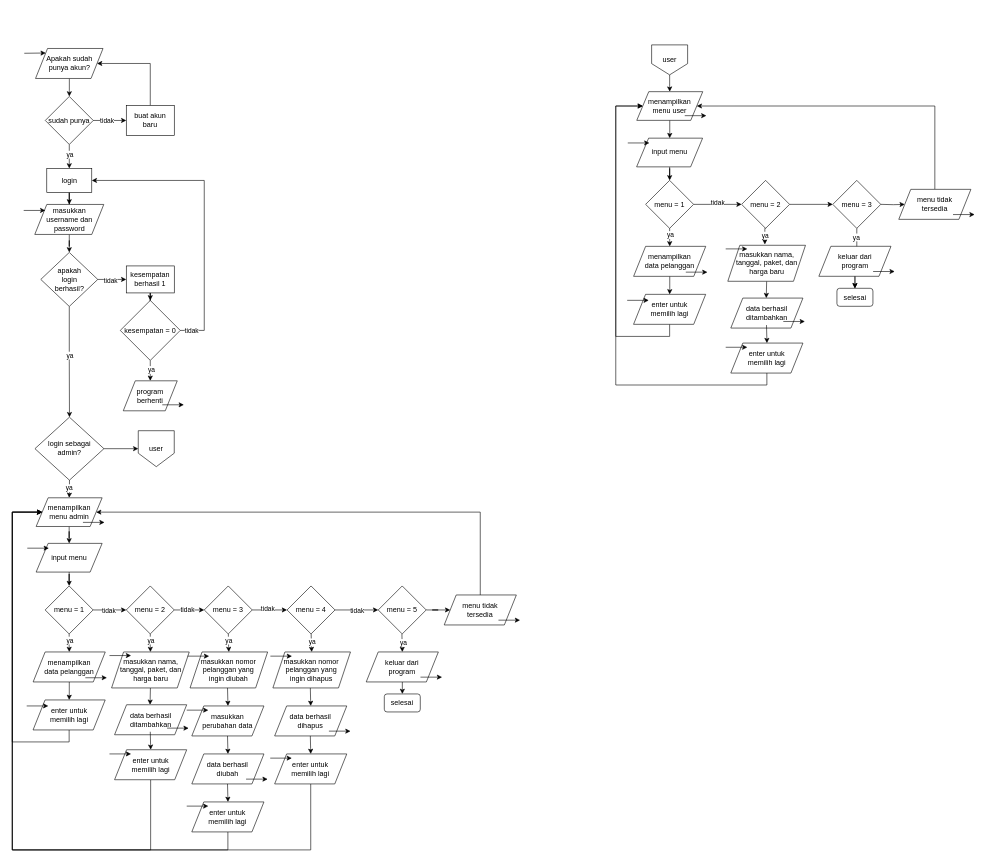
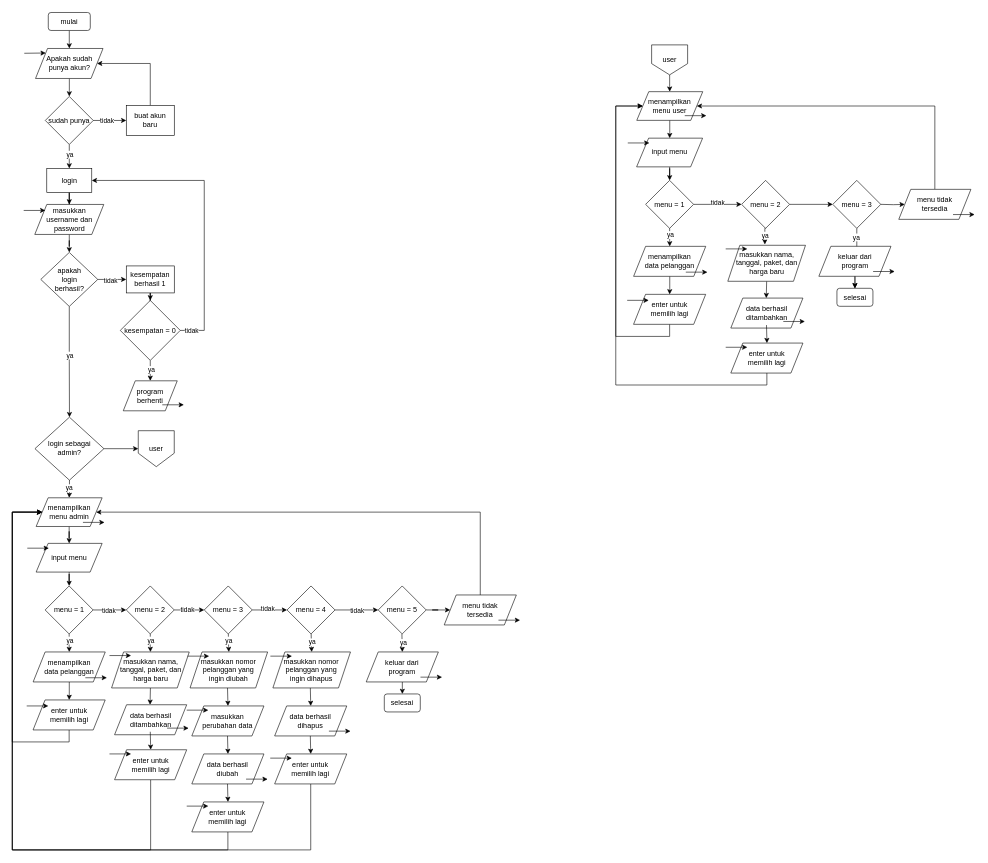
node "mulai": added
edge "mulai" -> "Apakah sudah punya akun?": added
